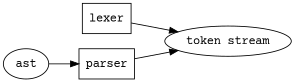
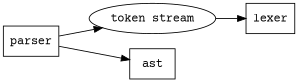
edge "lexer" -> "token stream": reversed
node "ast": shape ellipse -> box
edge "ast" -> "parser": reversed
